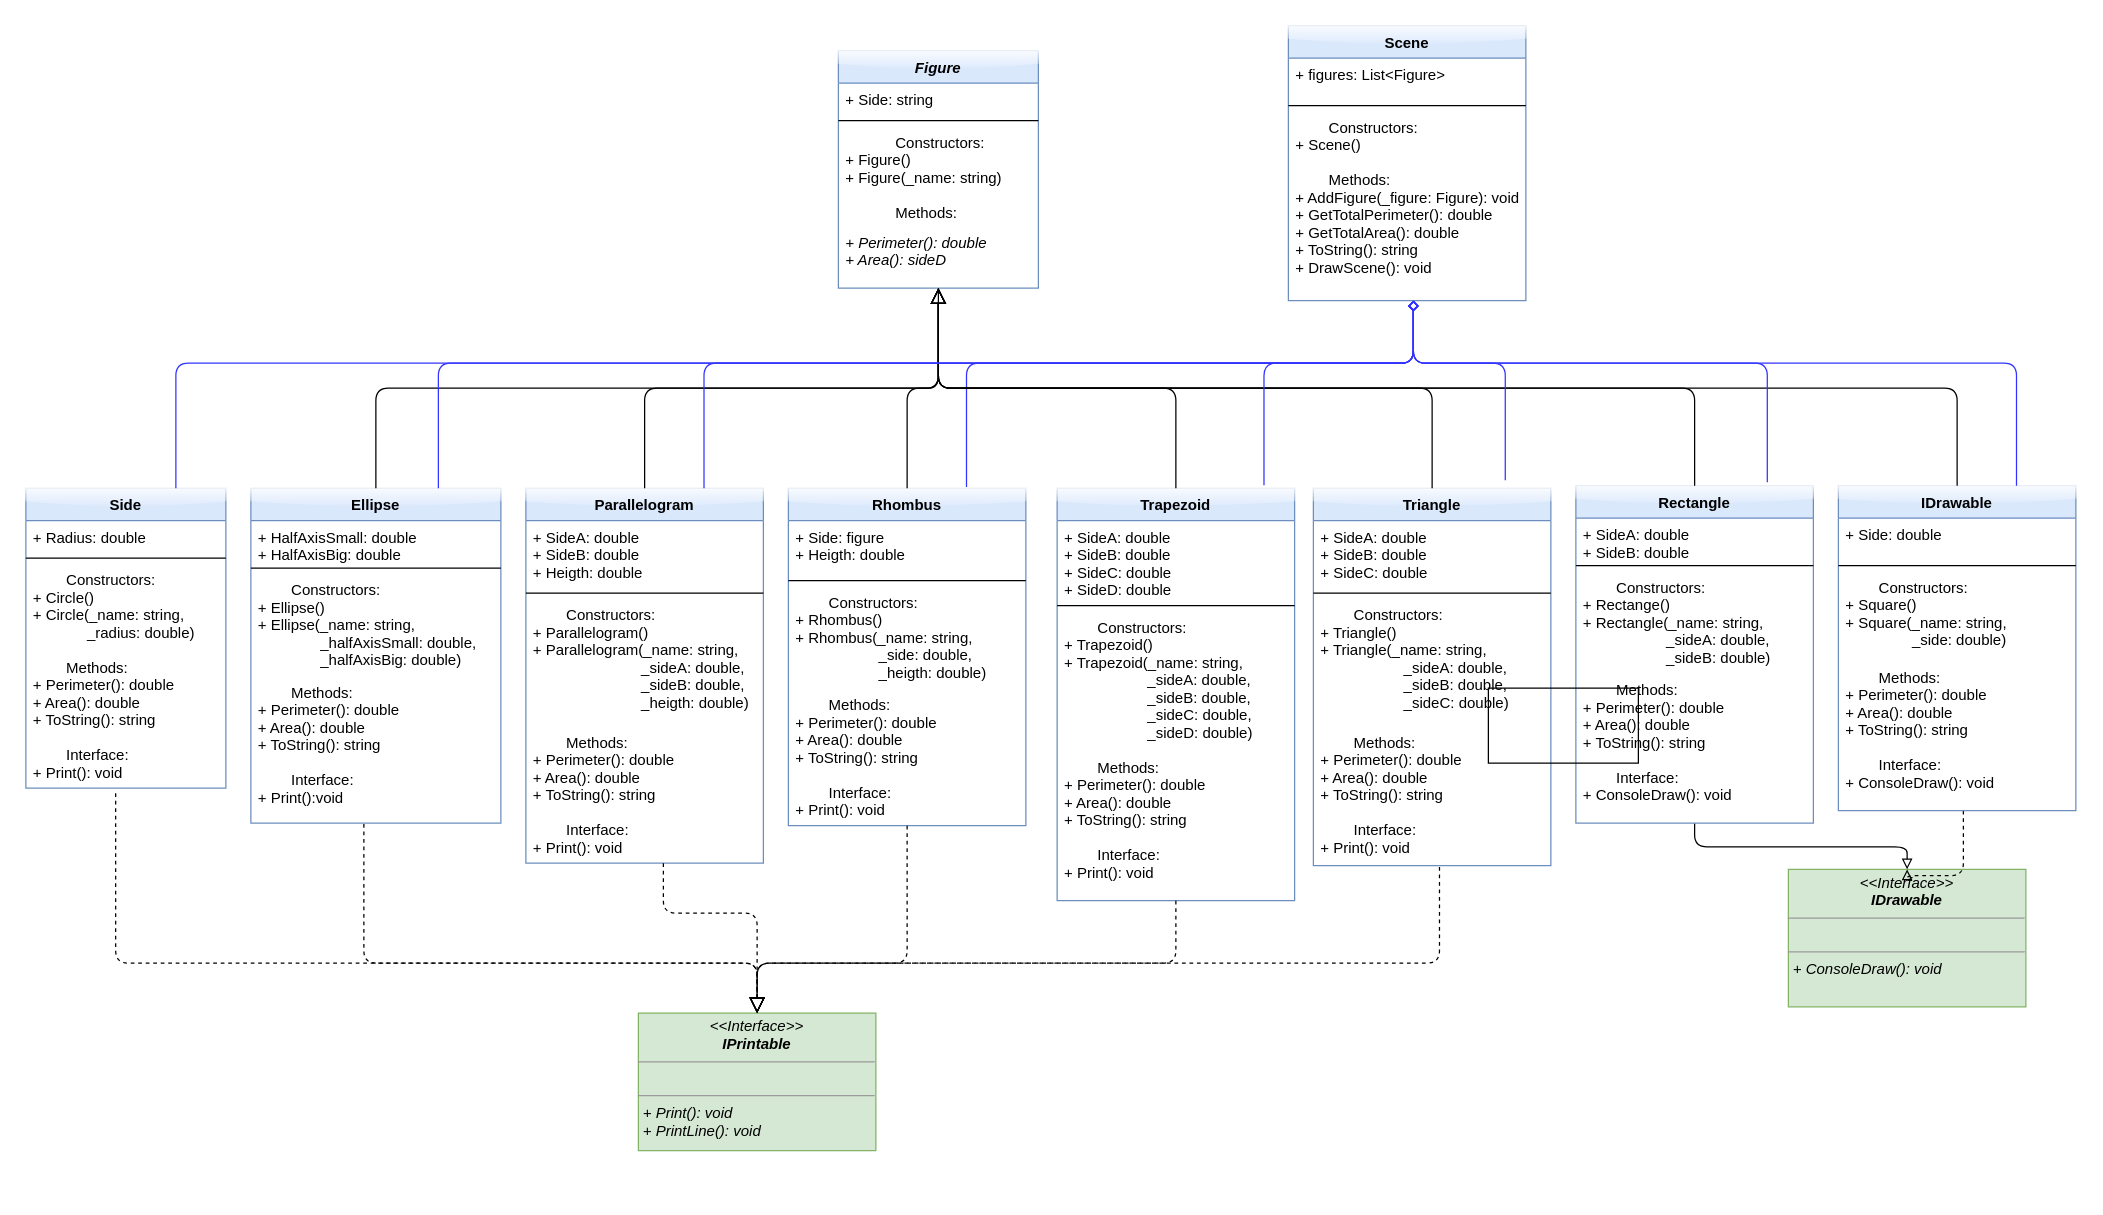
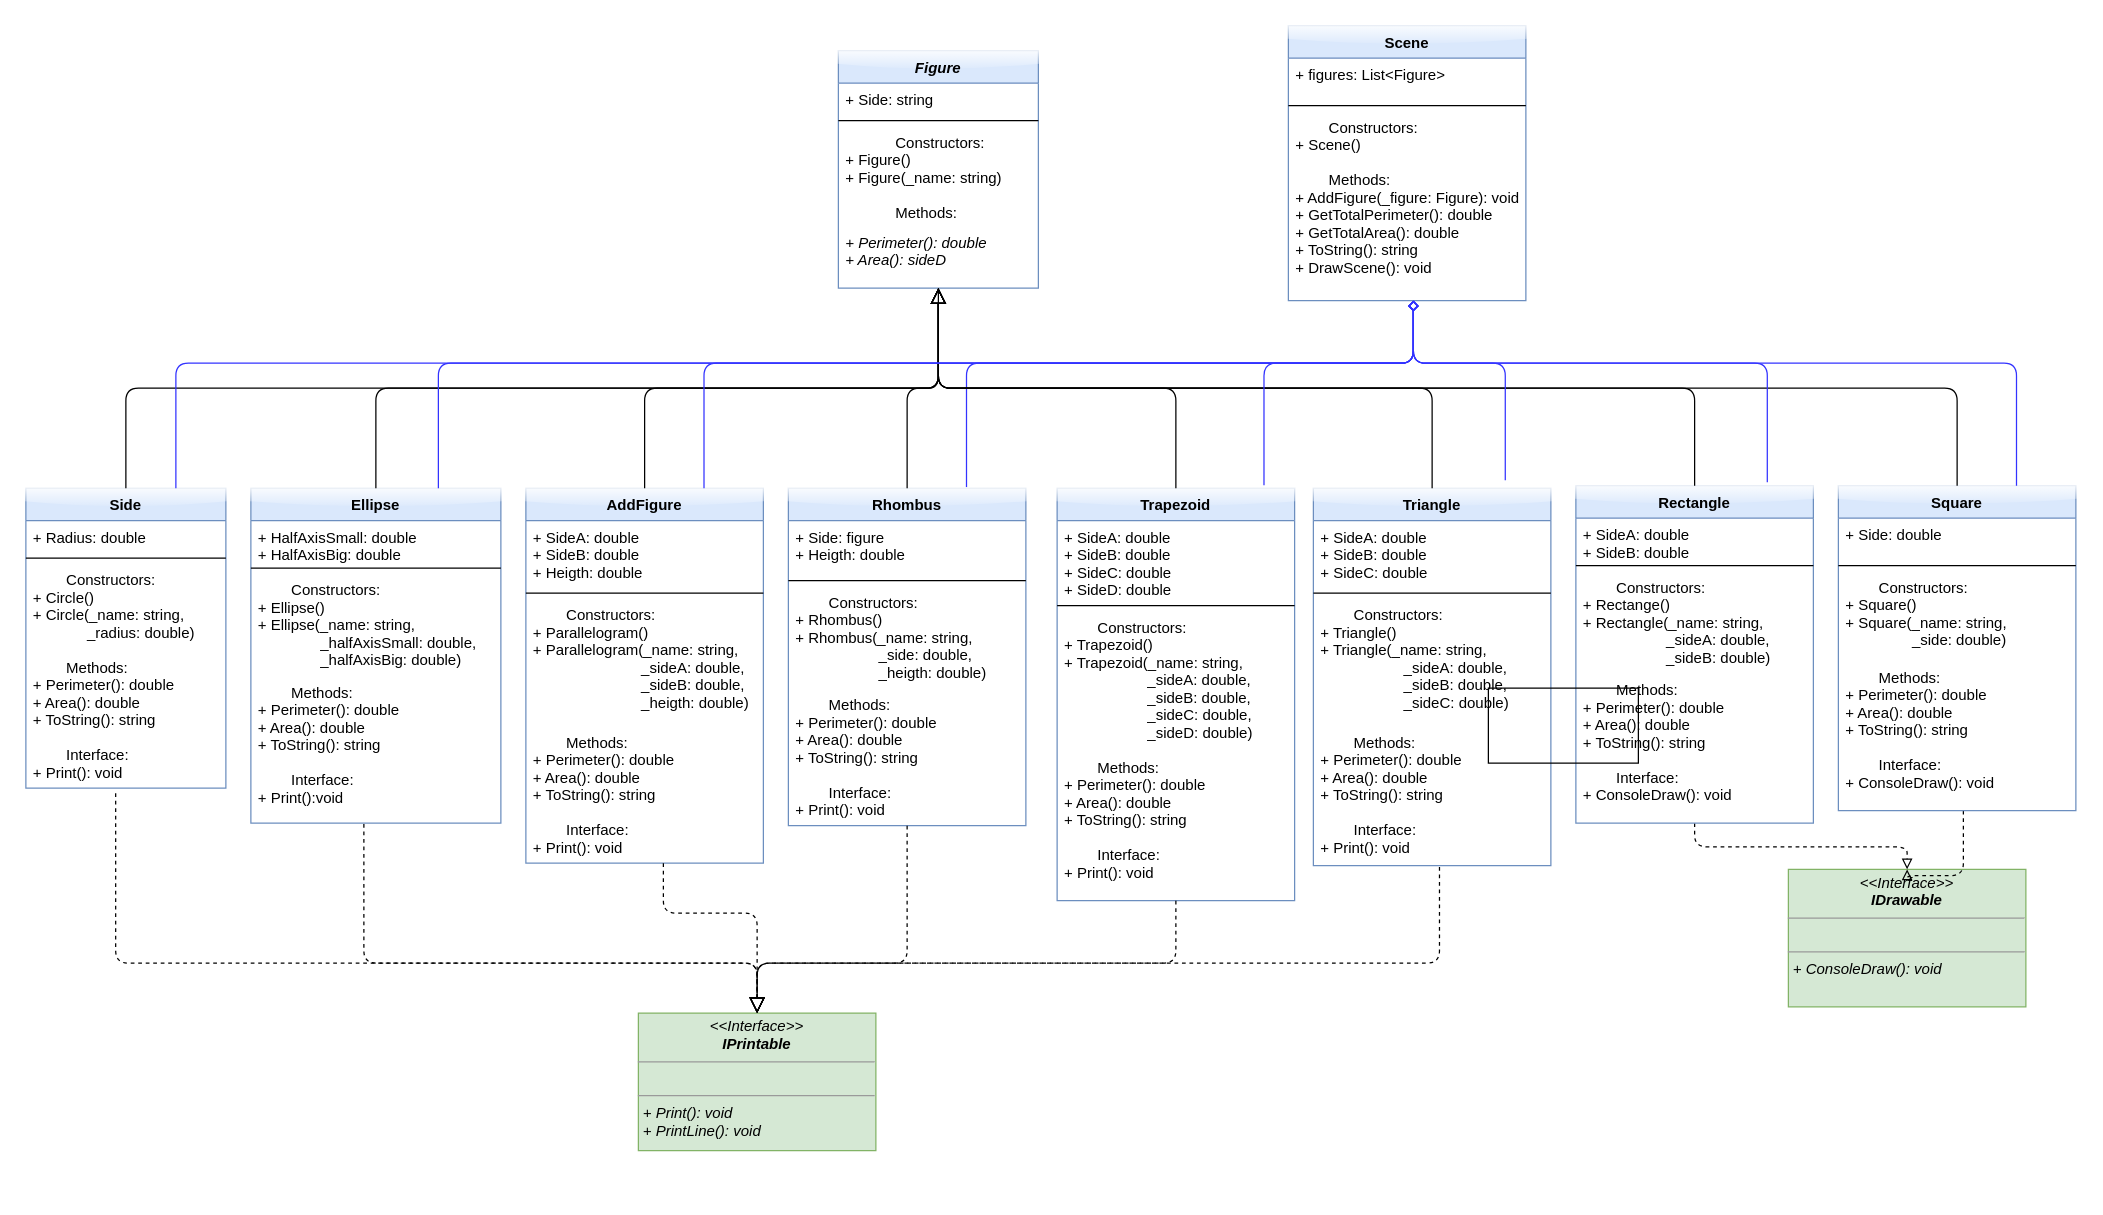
edge "Side" -> "Figure": added
node "IDrawable": label "IDrawable" -> "Square"
node "Parallelogram": label "Parallelogram" -> "AddFigure"
edge "Rectangle" -> "<<Interface>> IDrawable + ConsoleDraw(): void": style solid -> dashed
